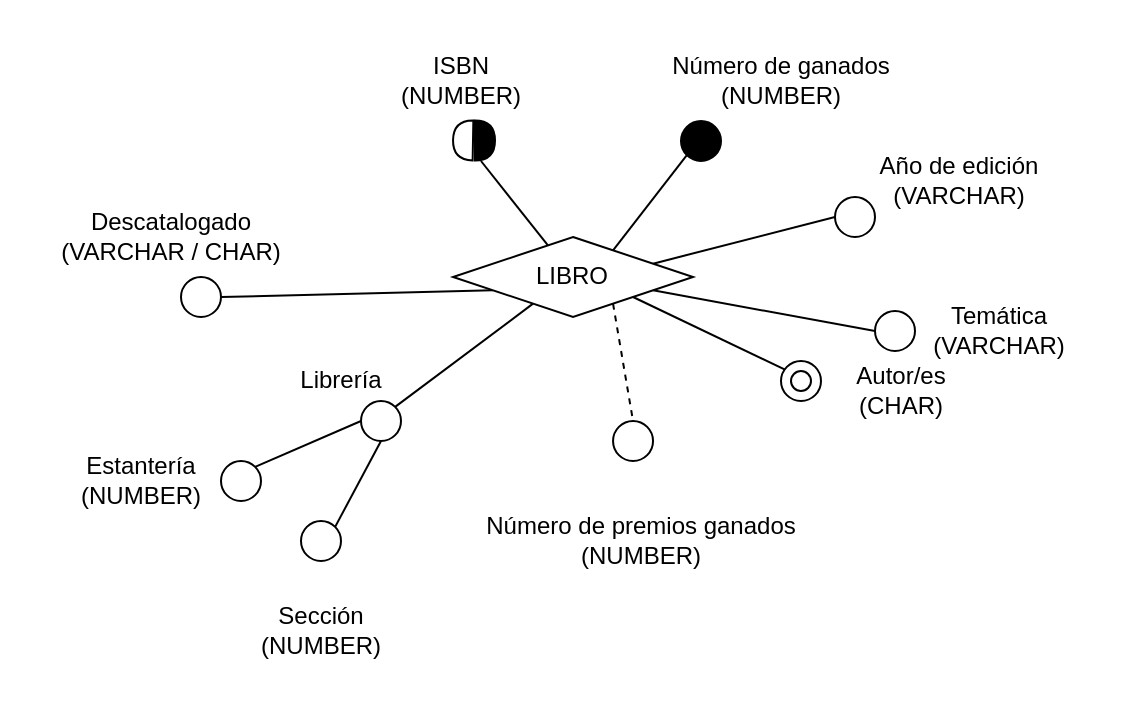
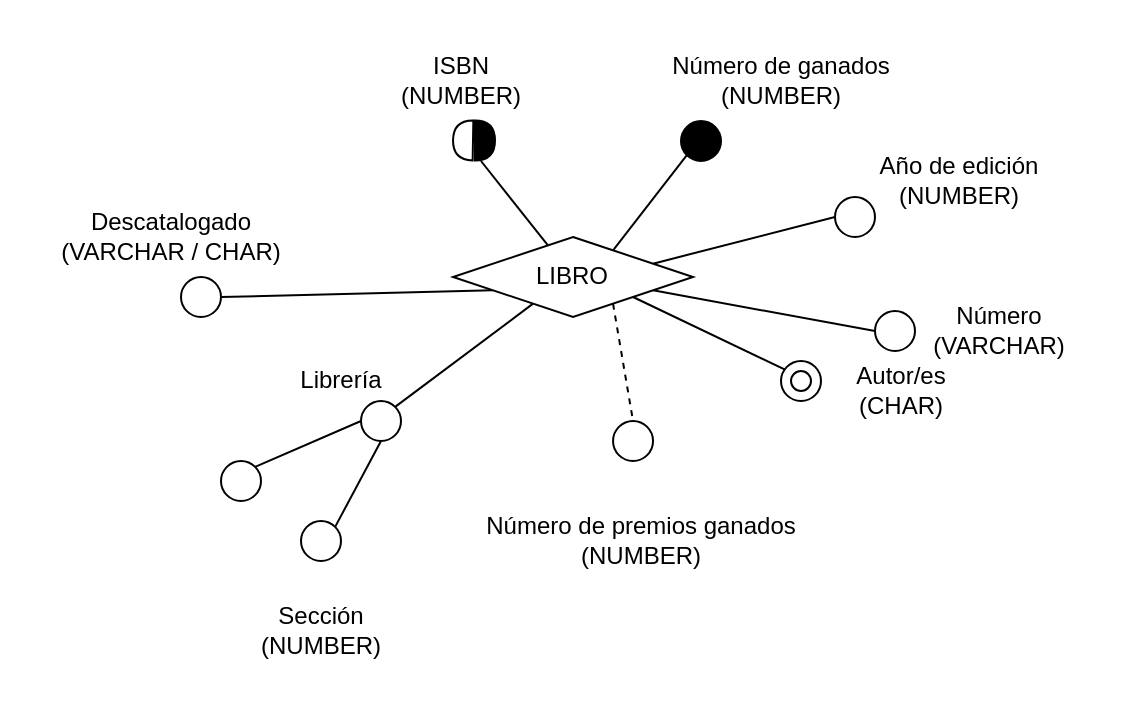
node "Año de edición (VARCHAR)": label "Año de edición (VARCHAR)" -> "Año de edición (NUMBER)"
node "Temática (VARCHAR)": label "Temática (VARCHAR)" -> "Número (VARCHAR)"
node "Estantería (NUMBER)": removed
